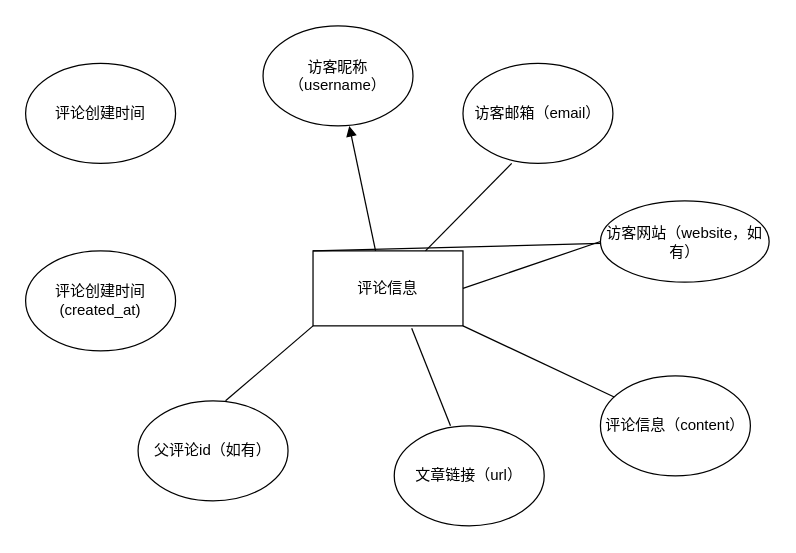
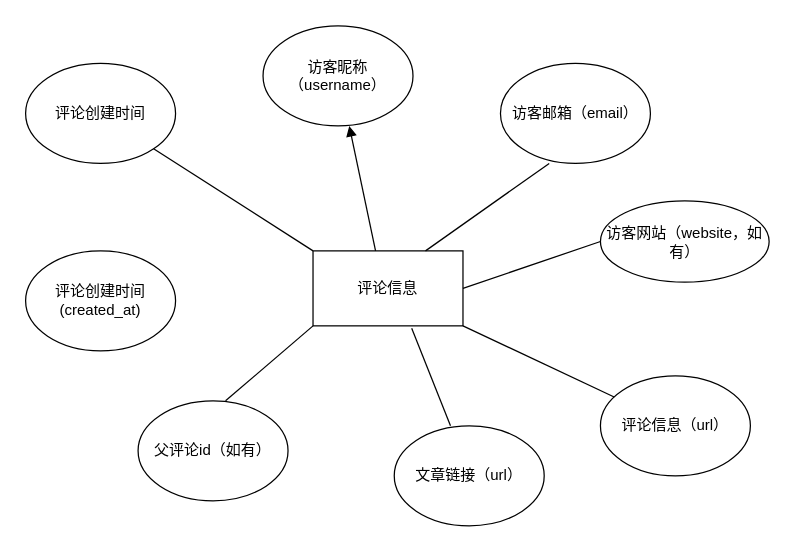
node "访客邮箱（email）": moved (538, 113) -> (576, 113)
edge "访客网站（website，如有）" -- "评论信息": now "评论创建时间" -- "评论信息"
node "评论信息（content）": label "评论信息（content）" -> "评论信息（url）"
